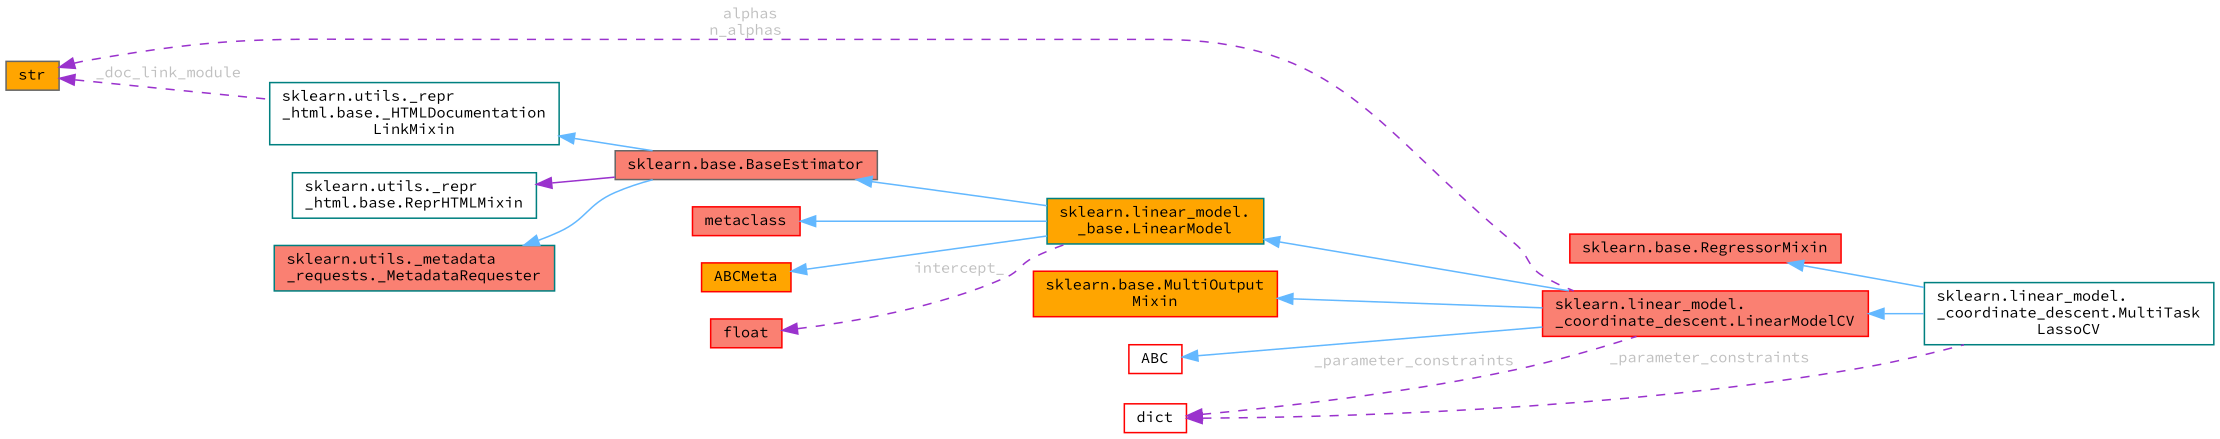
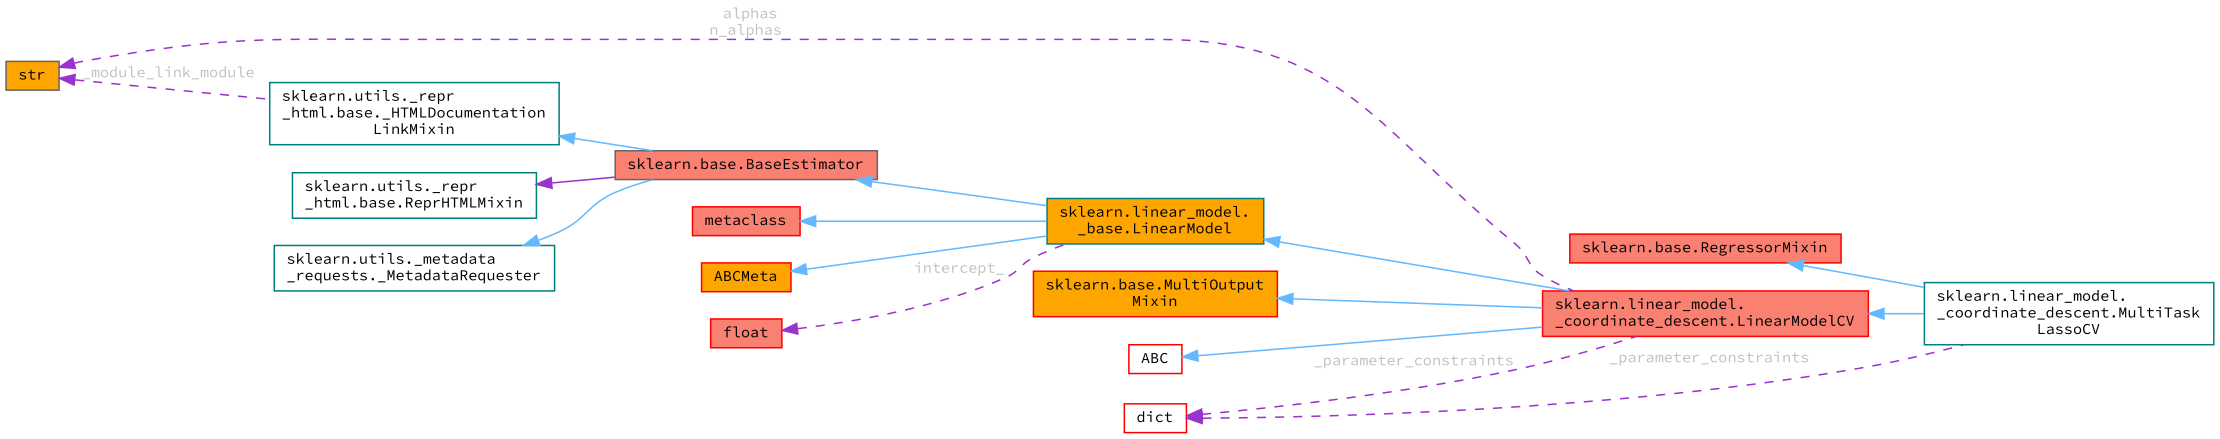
edge "sklearn.utils._repr _html.base._HTMLDocumentation LinkMixin" -> "str": label " _doc_link_module" -> " _module_link_module"
node "sklearn.utils._metadata _requests._MetadataRequester": fillcolor salmon -> white
